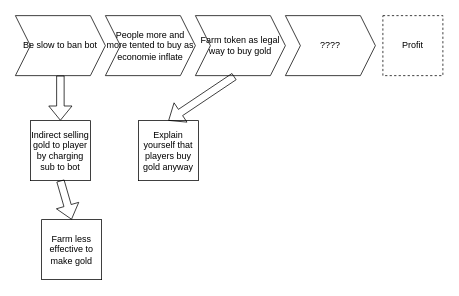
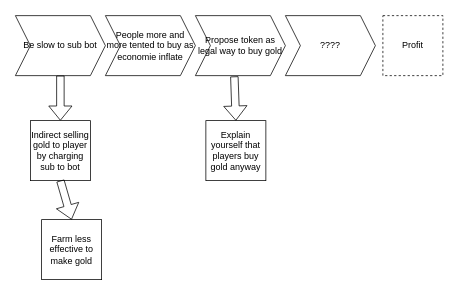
node "Be slow to ban bot": label "Be slow to ban bot" -> "Be slow to sub bot"
node "Farm token as legal way to buy gold": label "Farm token as legal way to buy gold" -> "Propose token as legal way to buy gold"
node "Explain yourself that players buy gold anyway": moved (168, 150) -> (236, 150)
